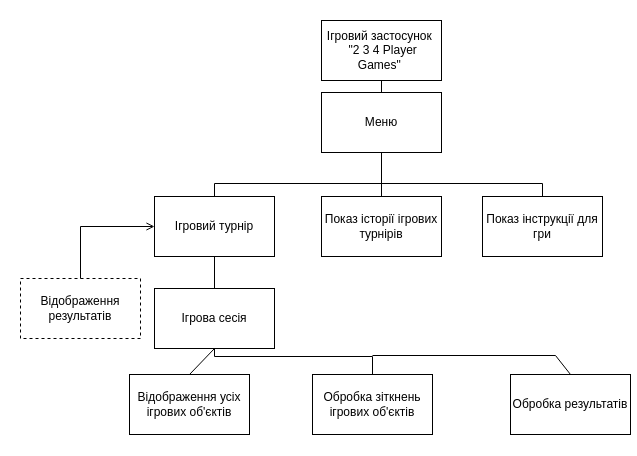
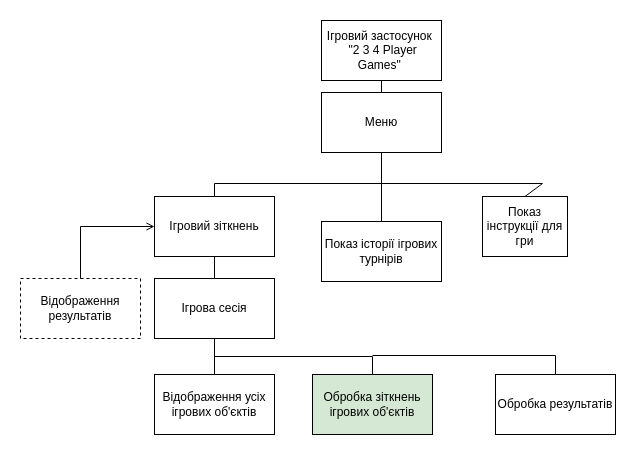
node "Ігровий турнір": label "Ігровий турнір" -> "Ігровий зіткнень"
node "Показ історії ігрових турнірів": moved (382, 227) -> (382, 252)
node "Показ інструкції для гри": size 120x60 -> 85x60
node "Ігрова сесія": moved (215, 319) -> (215, 309)
node "Відображення усіх ігрових об'єктів": moved (190, 405) -> (215, 405)
node "Обробка зіткнень ігрових об'єктів": fillcolor #ffffff -> #d5e8d4
node "Обробка результатів": moved (571, 405) -> (556, 405)
